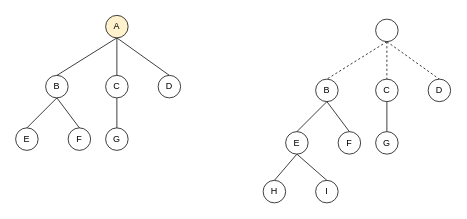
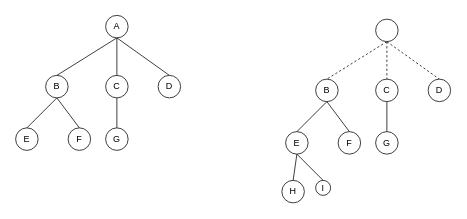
node "A": fillcolor #fff2cc -> #ffffff
node "H": moved (274, 192) -> (293, 192)
node "I": size 23x23 -> 15x15
